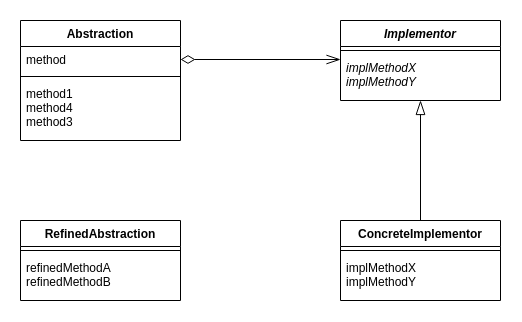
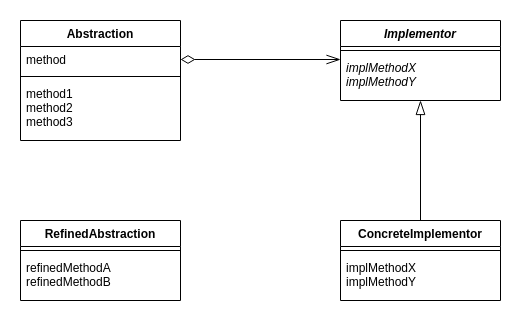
node "method1 method4 method3": label "method1 method4 method3" -> "method1 method2 method3"
